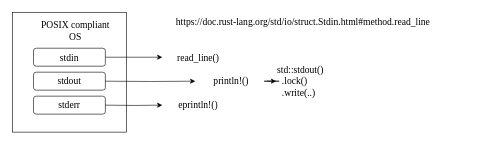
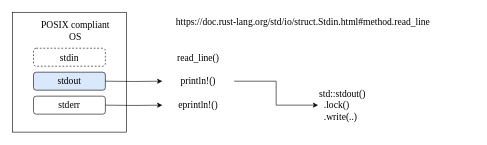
node "stdin": style solid -> dashed
edge "stdin" -> "read_line()": removed
node "stdout": fillcolor #ffffff -> #dae8fc
node "println!()": moved (231, 81) -> (198, 81)
node "std::stdout() .lock() .write(..)": moved (315, 81) -> (357, 105)
